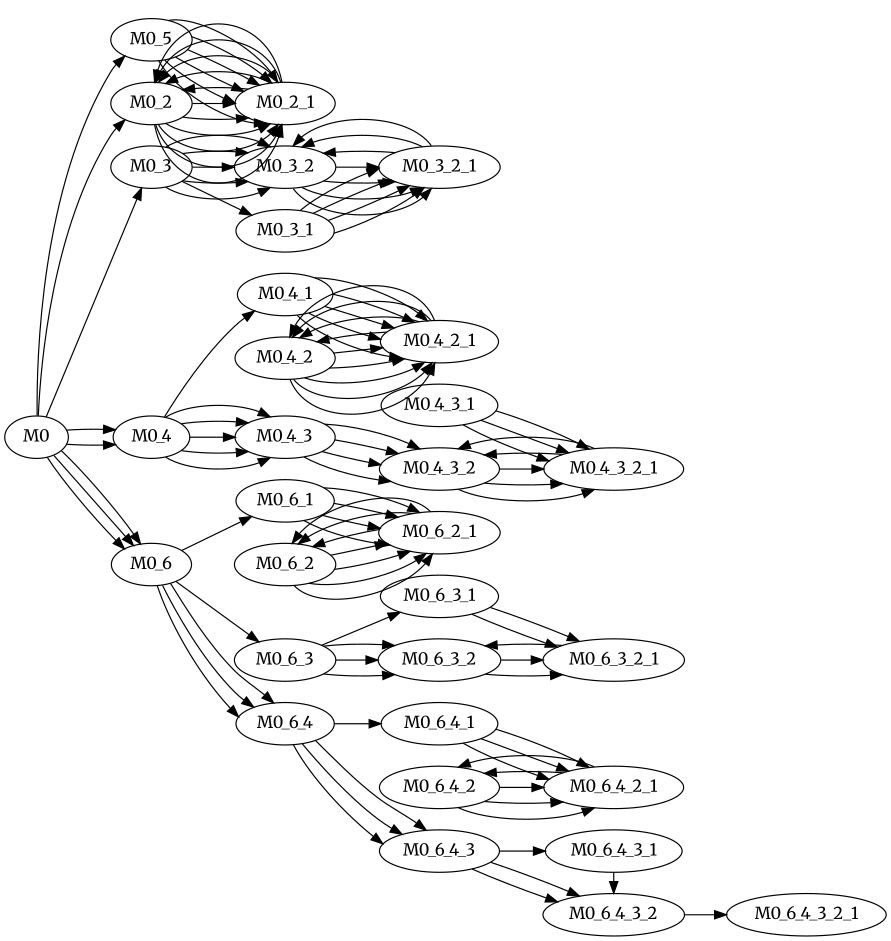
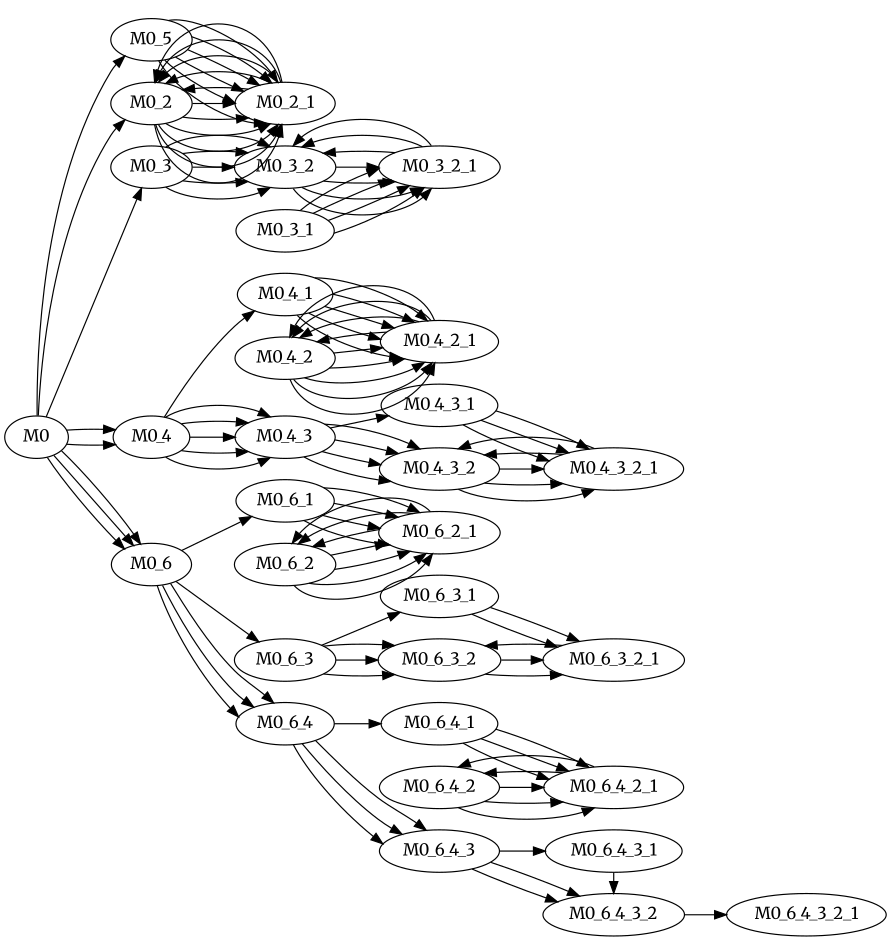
edge "M0_3" -> "M0_3_1": removed
edge "M0_4_3" -> "M0_4_3_1": added
